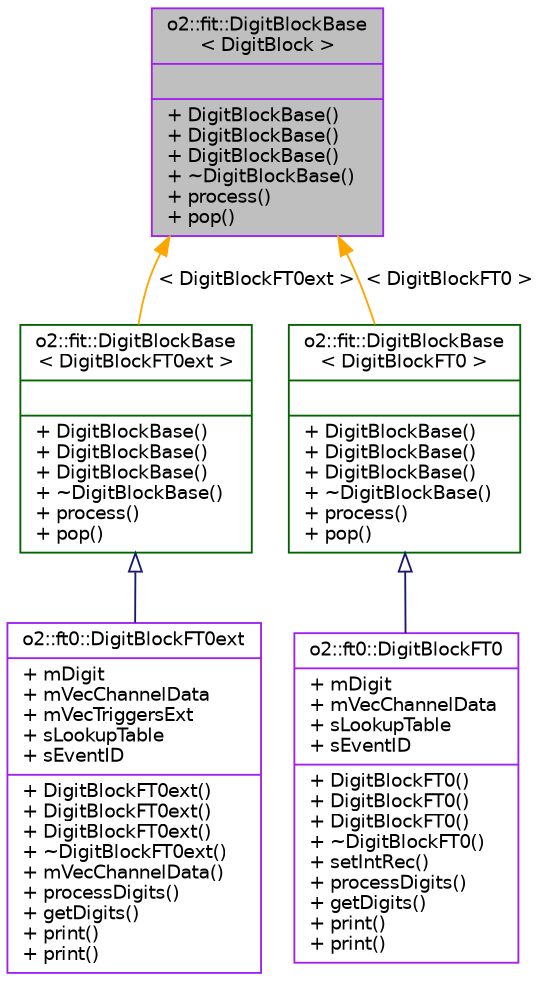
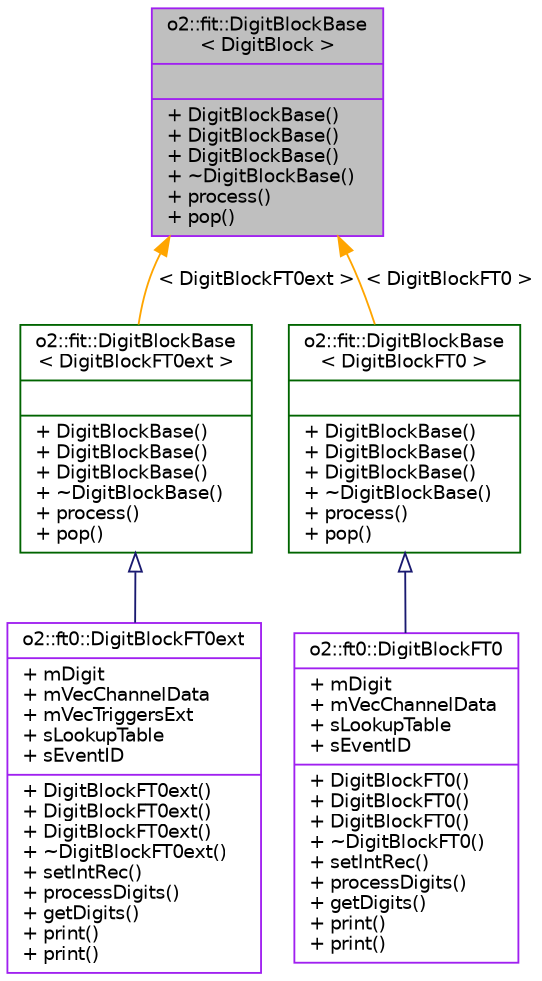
node "o2::ft0::DigitBlockFT0ext": text "+ mVecChannelData()" -> "+ setIntRec()"
